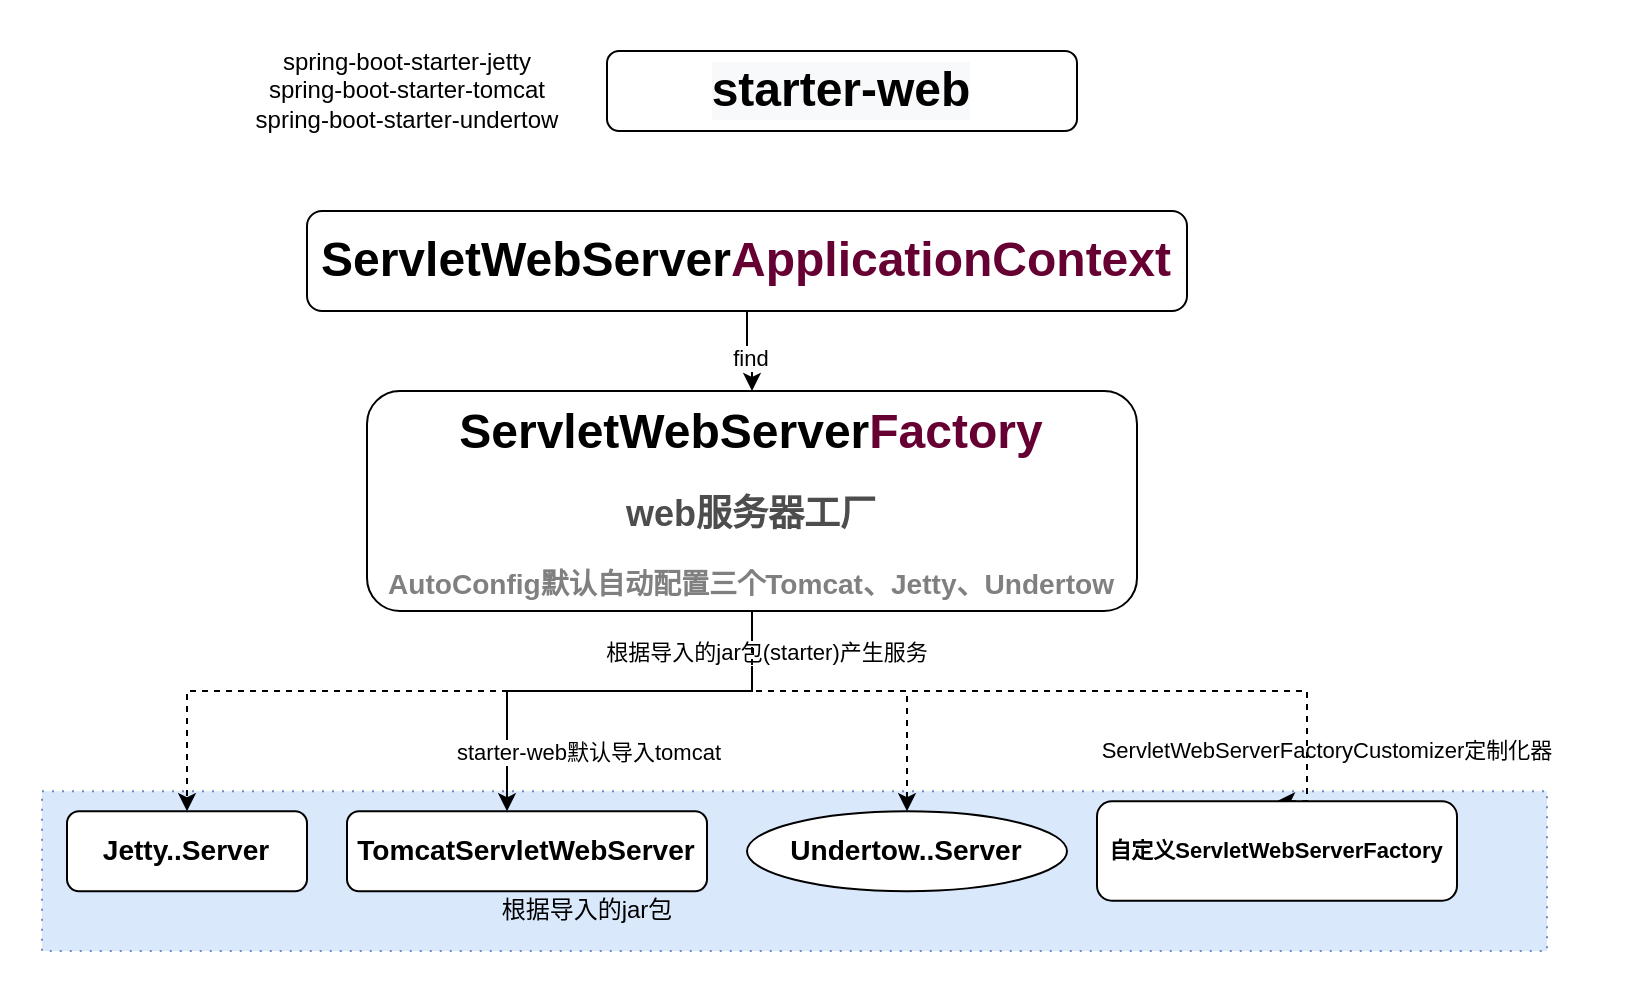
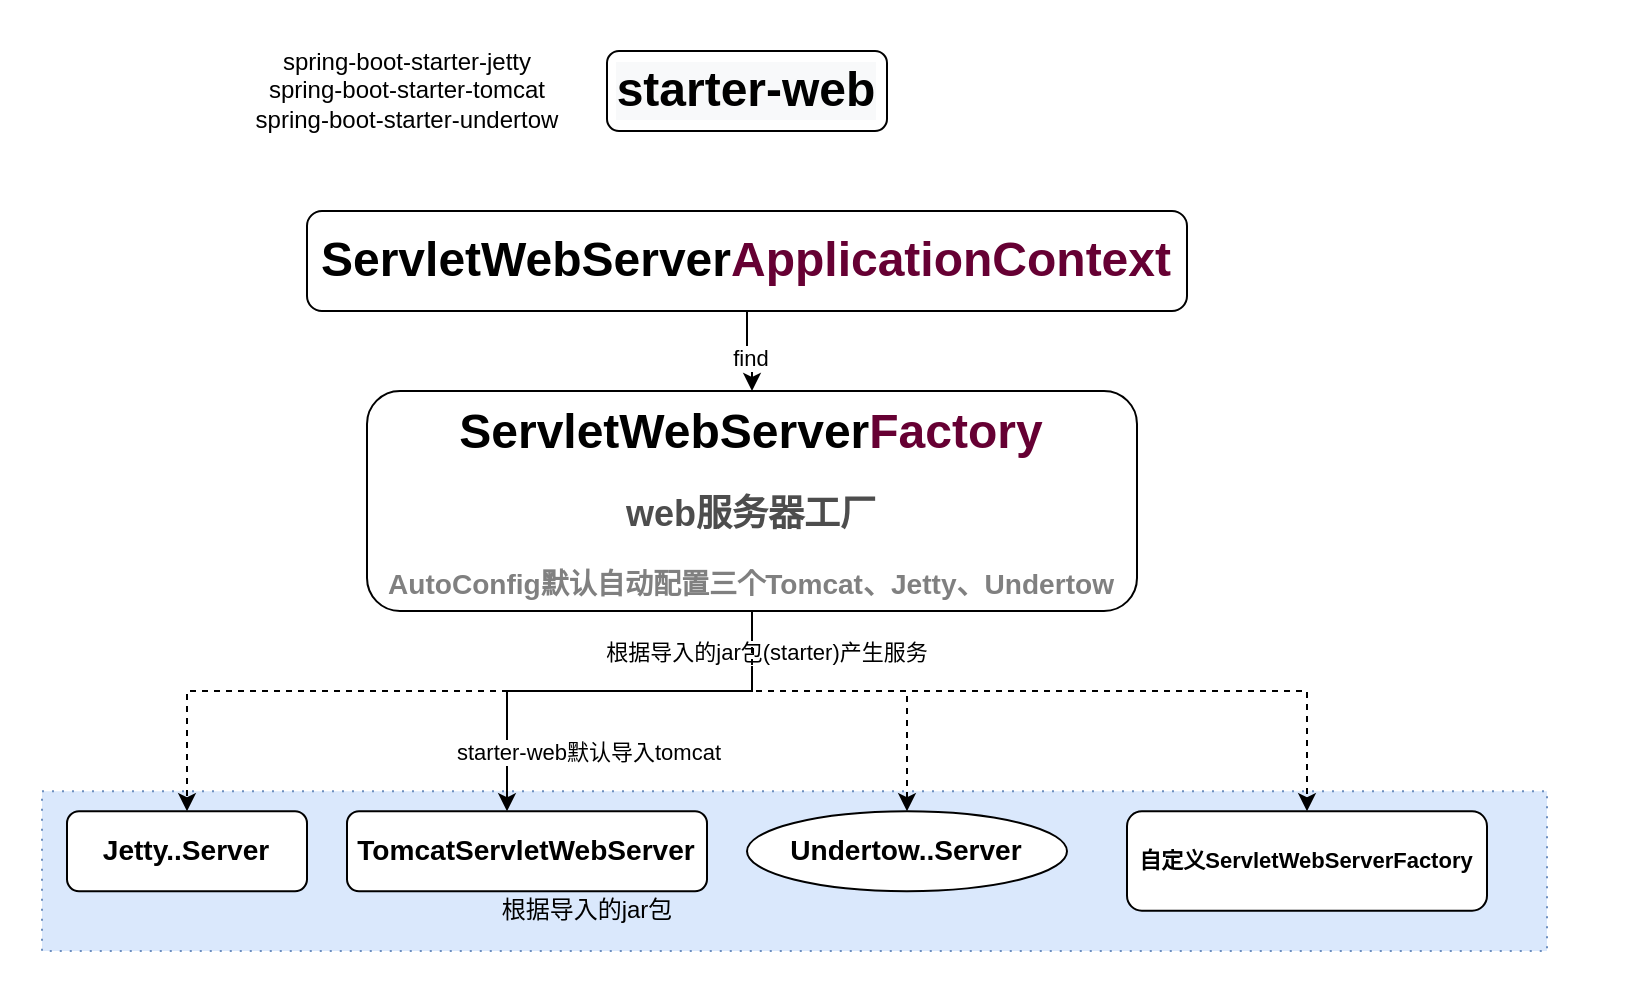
node "starter-web": size 470x80 -> 280x80
node "ServletWebServerFactoryCustomizer定制化器": removed
node "自定义ServletWebServerFactory": moved (1277, 851) -> (1307, 861)
